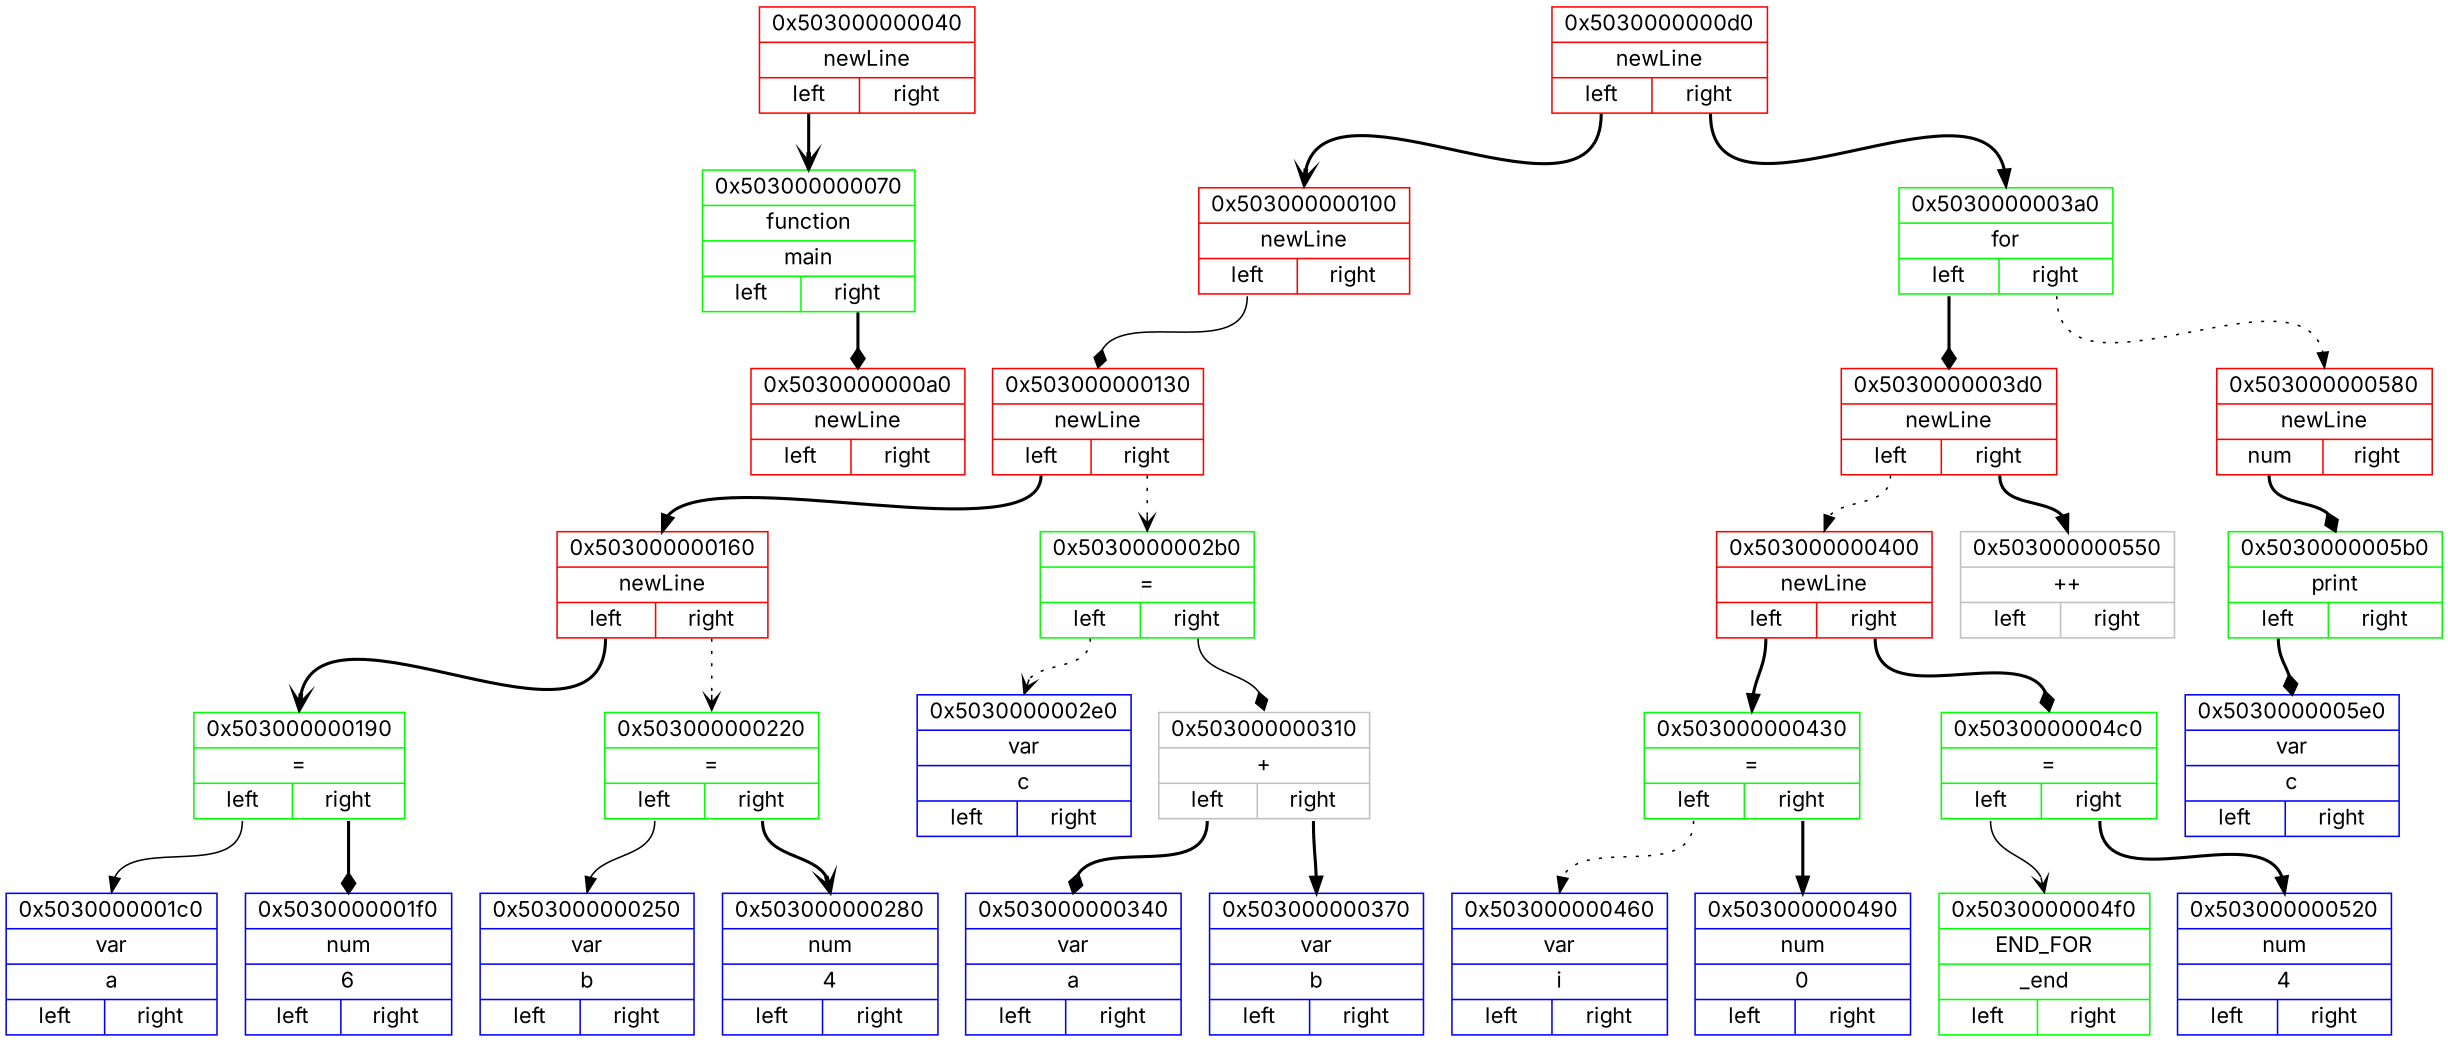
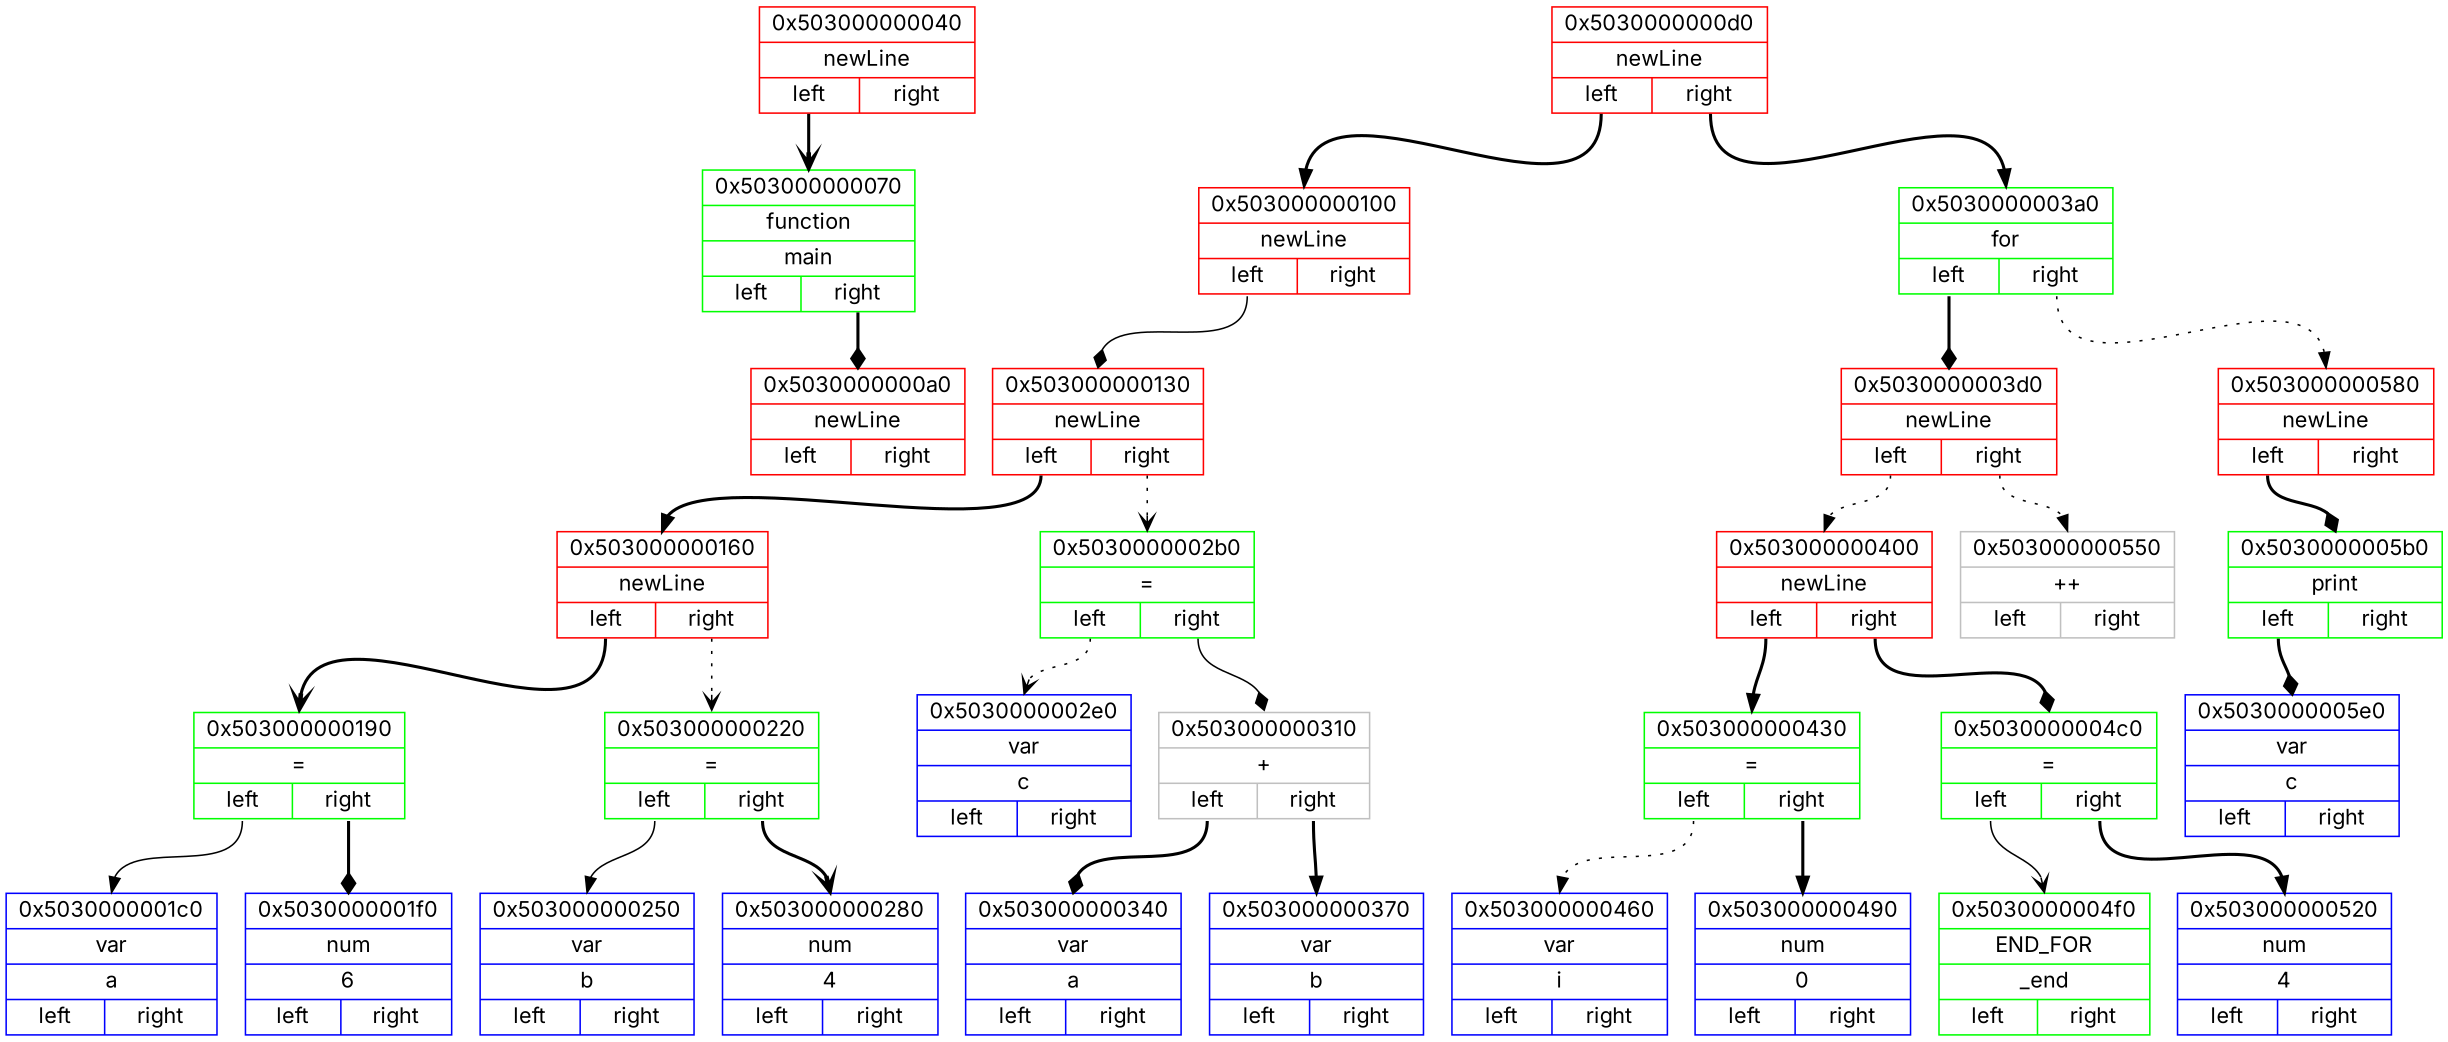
edge "0x5030000000d0" -> "0x503000000100": arrowhead vee -> normal
node "0x503000000580": text "num" -> "left"
edge "0x5030000003d0" -> "0x503000000550": style bold -> dotted
